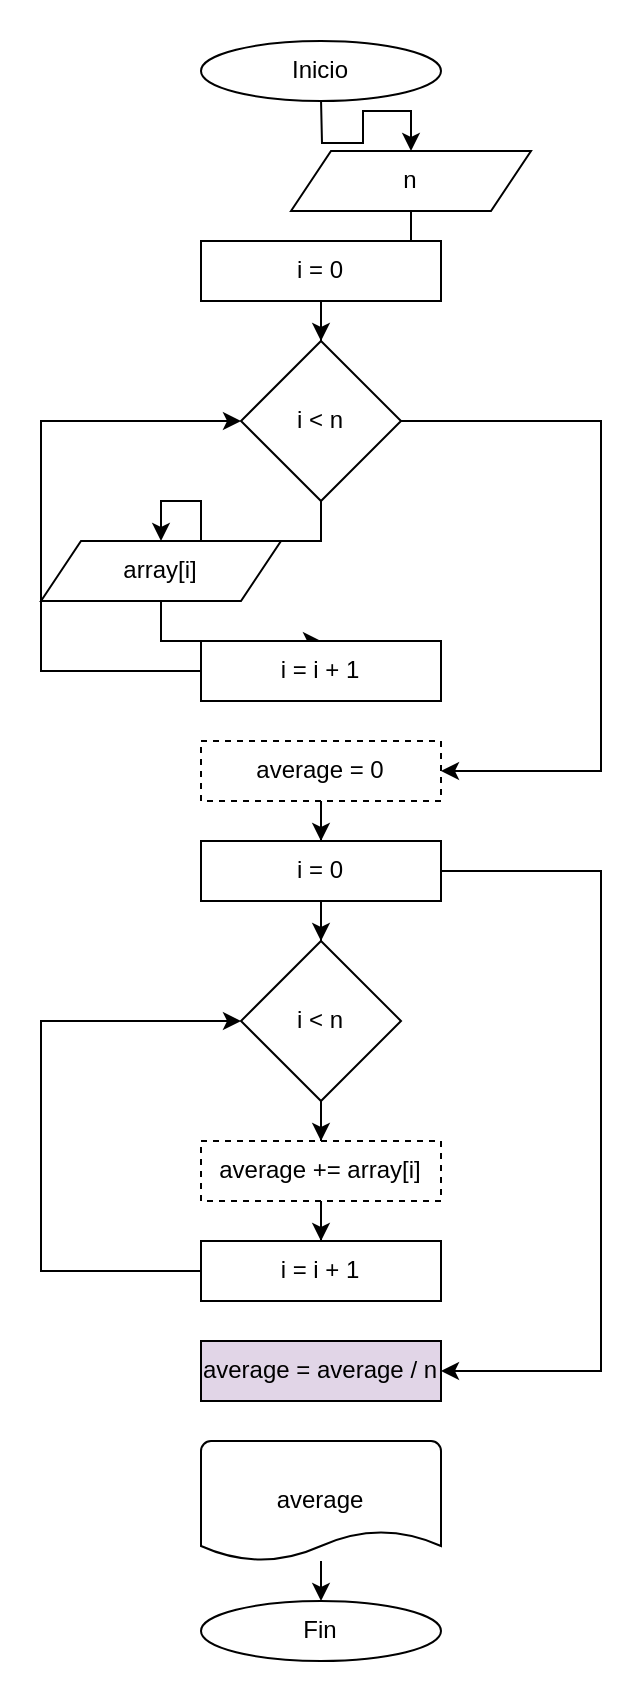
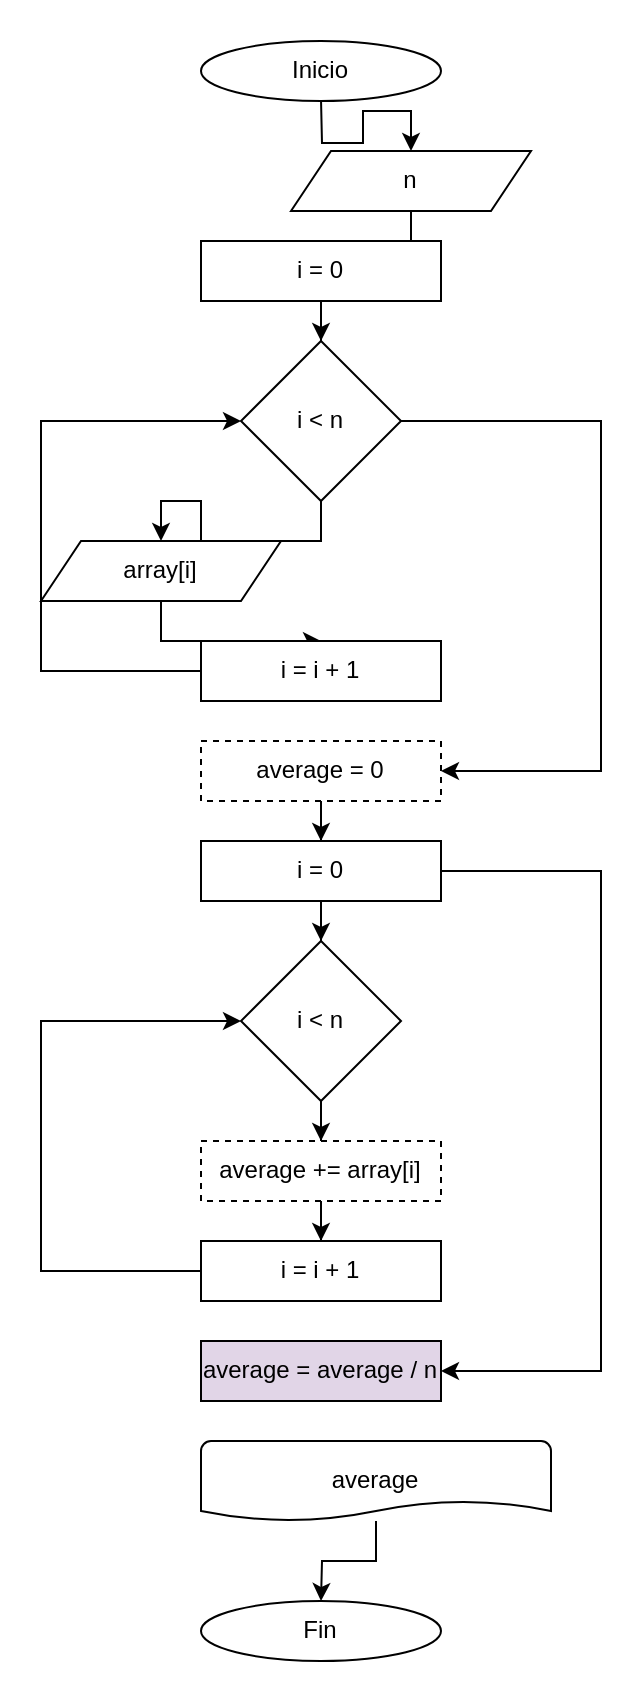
node "average": size 240x120 -> 350x80
